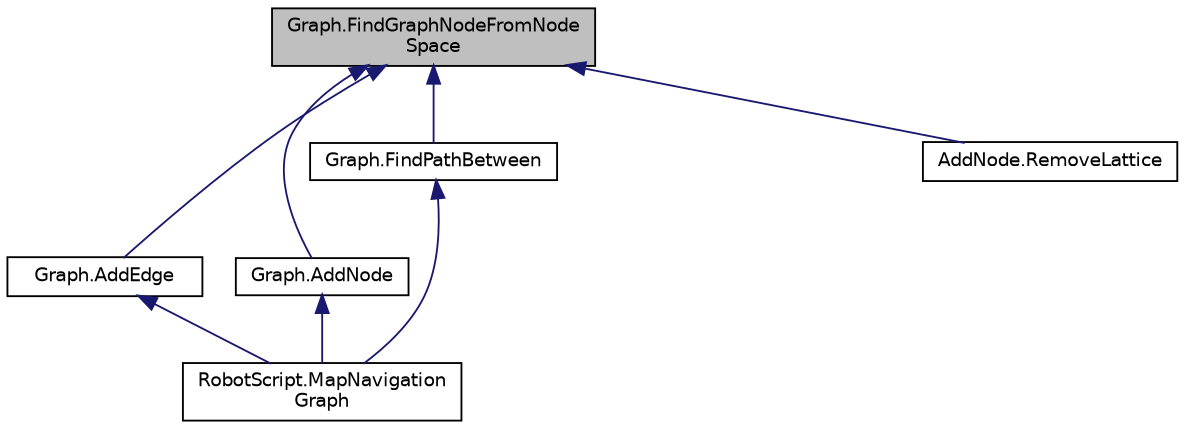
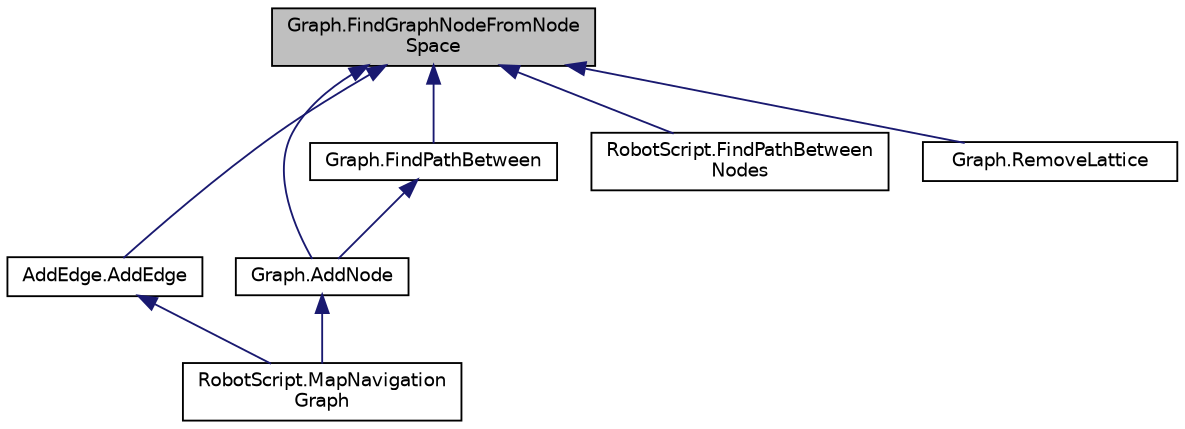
node "RobotScript.FindPathBetween Nodes": added
node "AddNode.RemoveLattice": label "AddNode.RemoveLattice" -> "Graph.RemoveLattice"
node "Graph.AddEdge": label "Graph.AddEdge" -> "AddEdge.AddEdge"
edge "RobotScript.MapNavigation Graph" -> "Graph.FindPathBetween": now "Graph.AddNode" -> "Graph.FindPathBetween"
